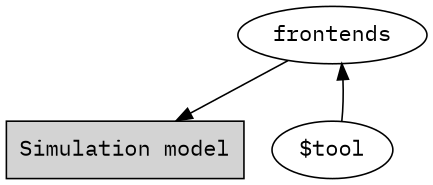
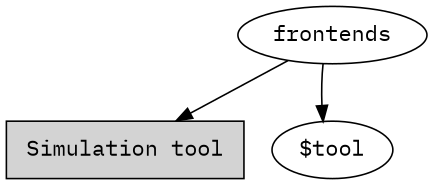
edge "$tool" -> "frontends": reversed
node "Simulation model": label "Simulation model" -> "Simulation tool"
